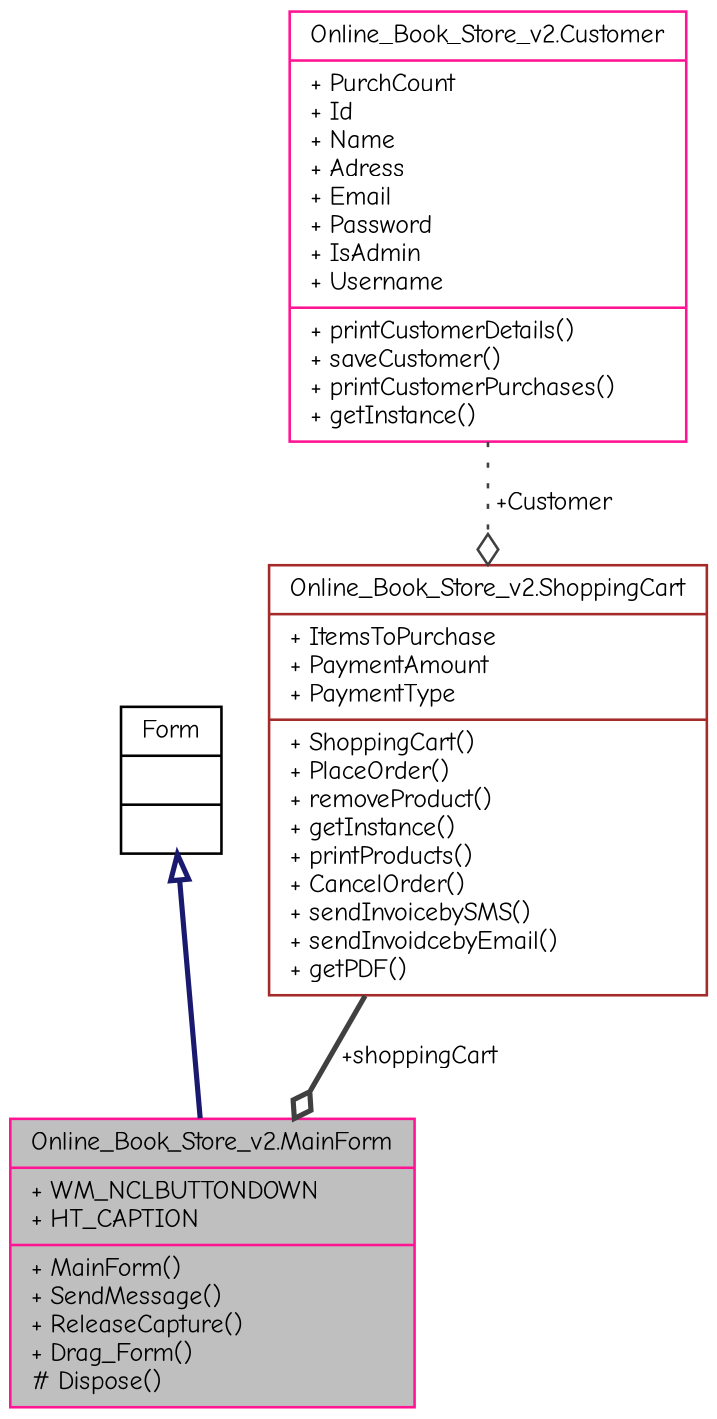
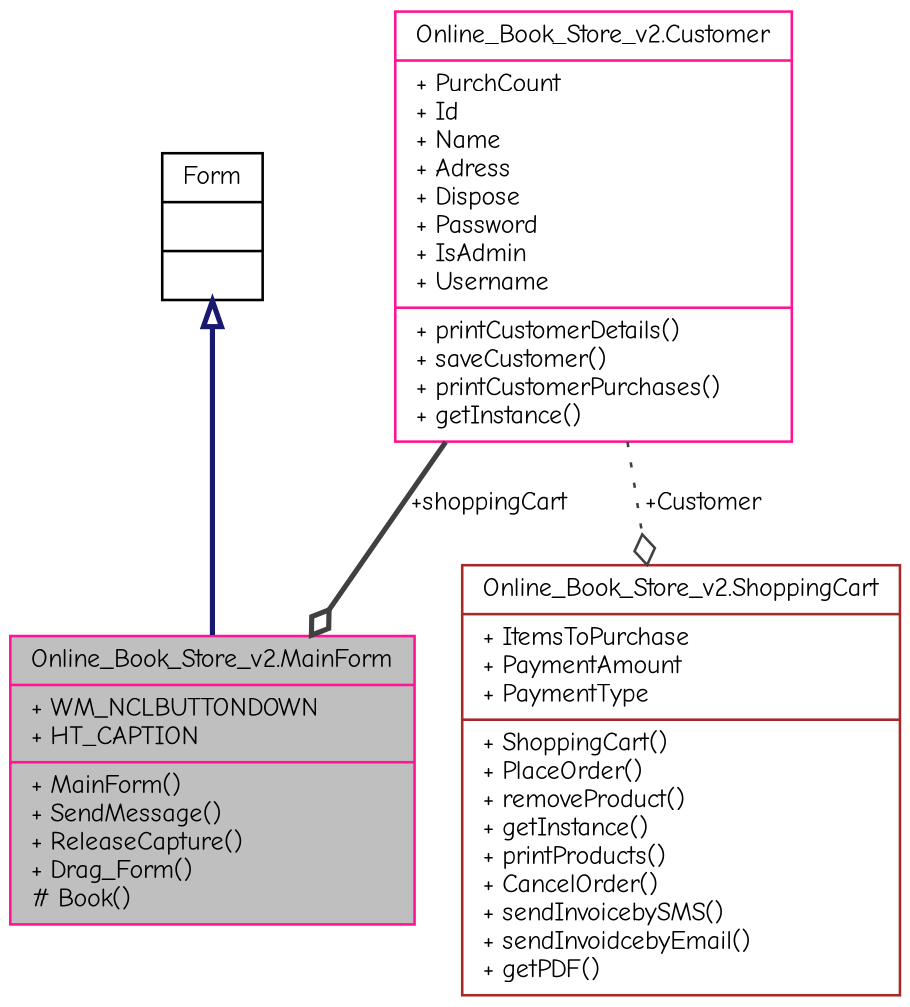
node "Online_Book_Store_v2.Customer": text "+ Email" -> "+ Dispose"
edge "Online_Book_Store_v2.ShoppingCart" -> "Online_Book_Store_v2.MainForm": now "Online_Book_Store_v2.Customer" -> "Online_Book_Store_v2.MainForm"
node "Online_Book_Store_v2.MainForm": text "# Dispose()" -> "# Book()"
